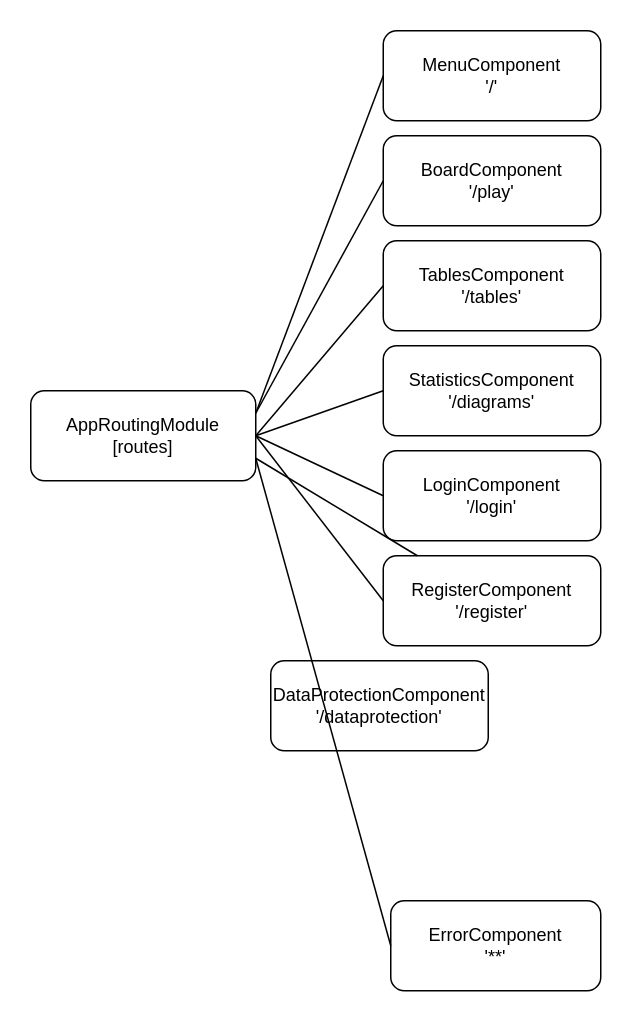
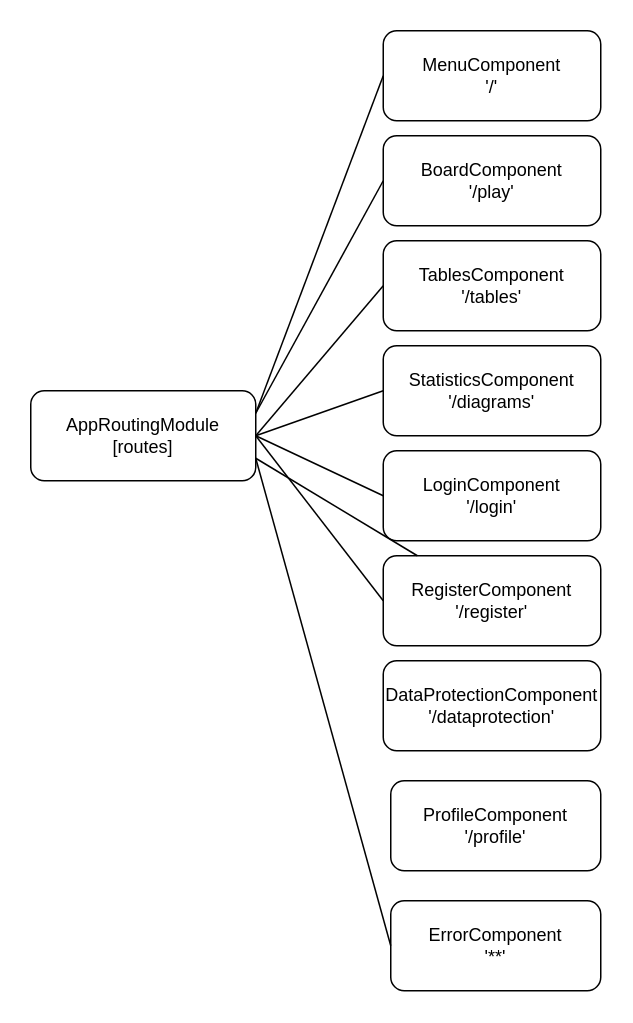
node "DataProtectionComponent '/dataprotection'": moved (380, 706) -> (492, 706)
node "ProfileComponent '/profile'": added
